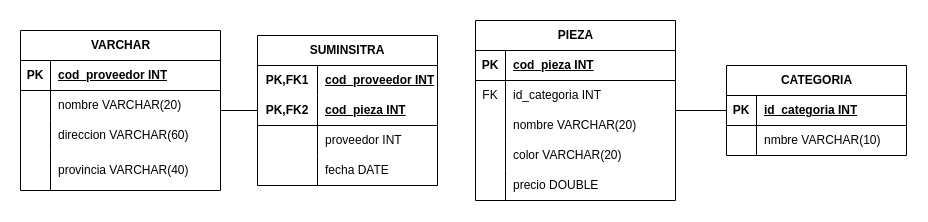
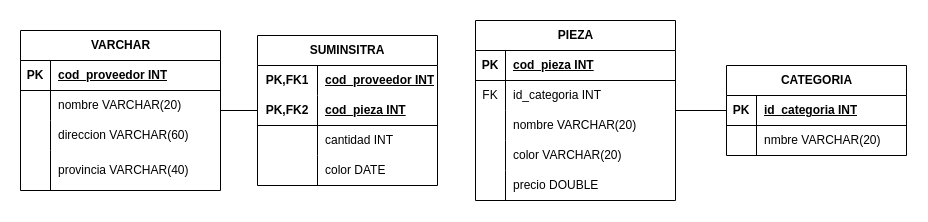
node "proveedor INT": label "proveedor INT" -> "cantidad INT"
node "nmbre VARCHAR(10)": label "nmbre VARCHAR(10)" -> "nmbre VARCHAR(20)"
node "fecha DATE": label "fecha DATE" -> "color DATE"
